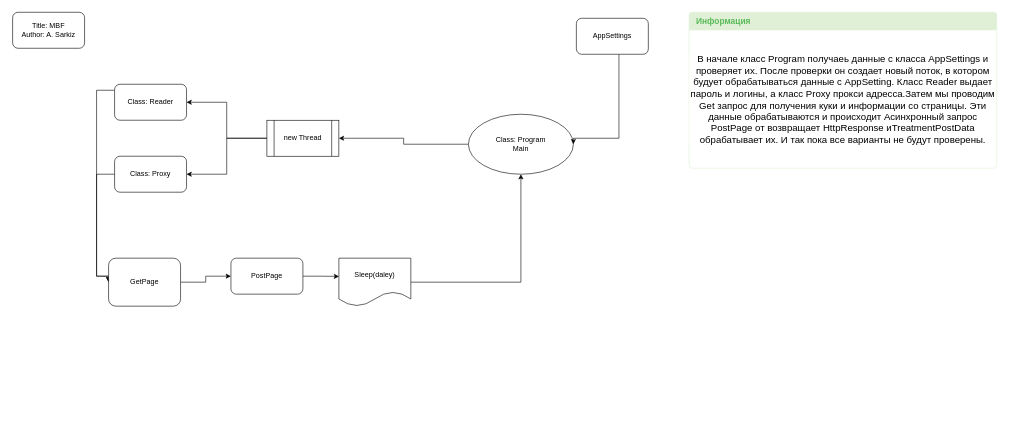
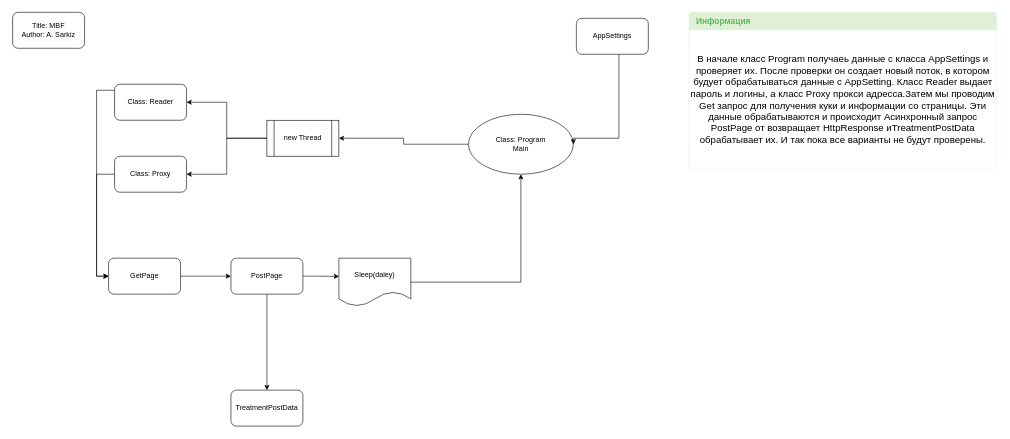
node "GetPage": size 72x48 -> 72x36
edge "PostPage" -> "TreatmentPostData": added
node "TreatmentPostData": added
